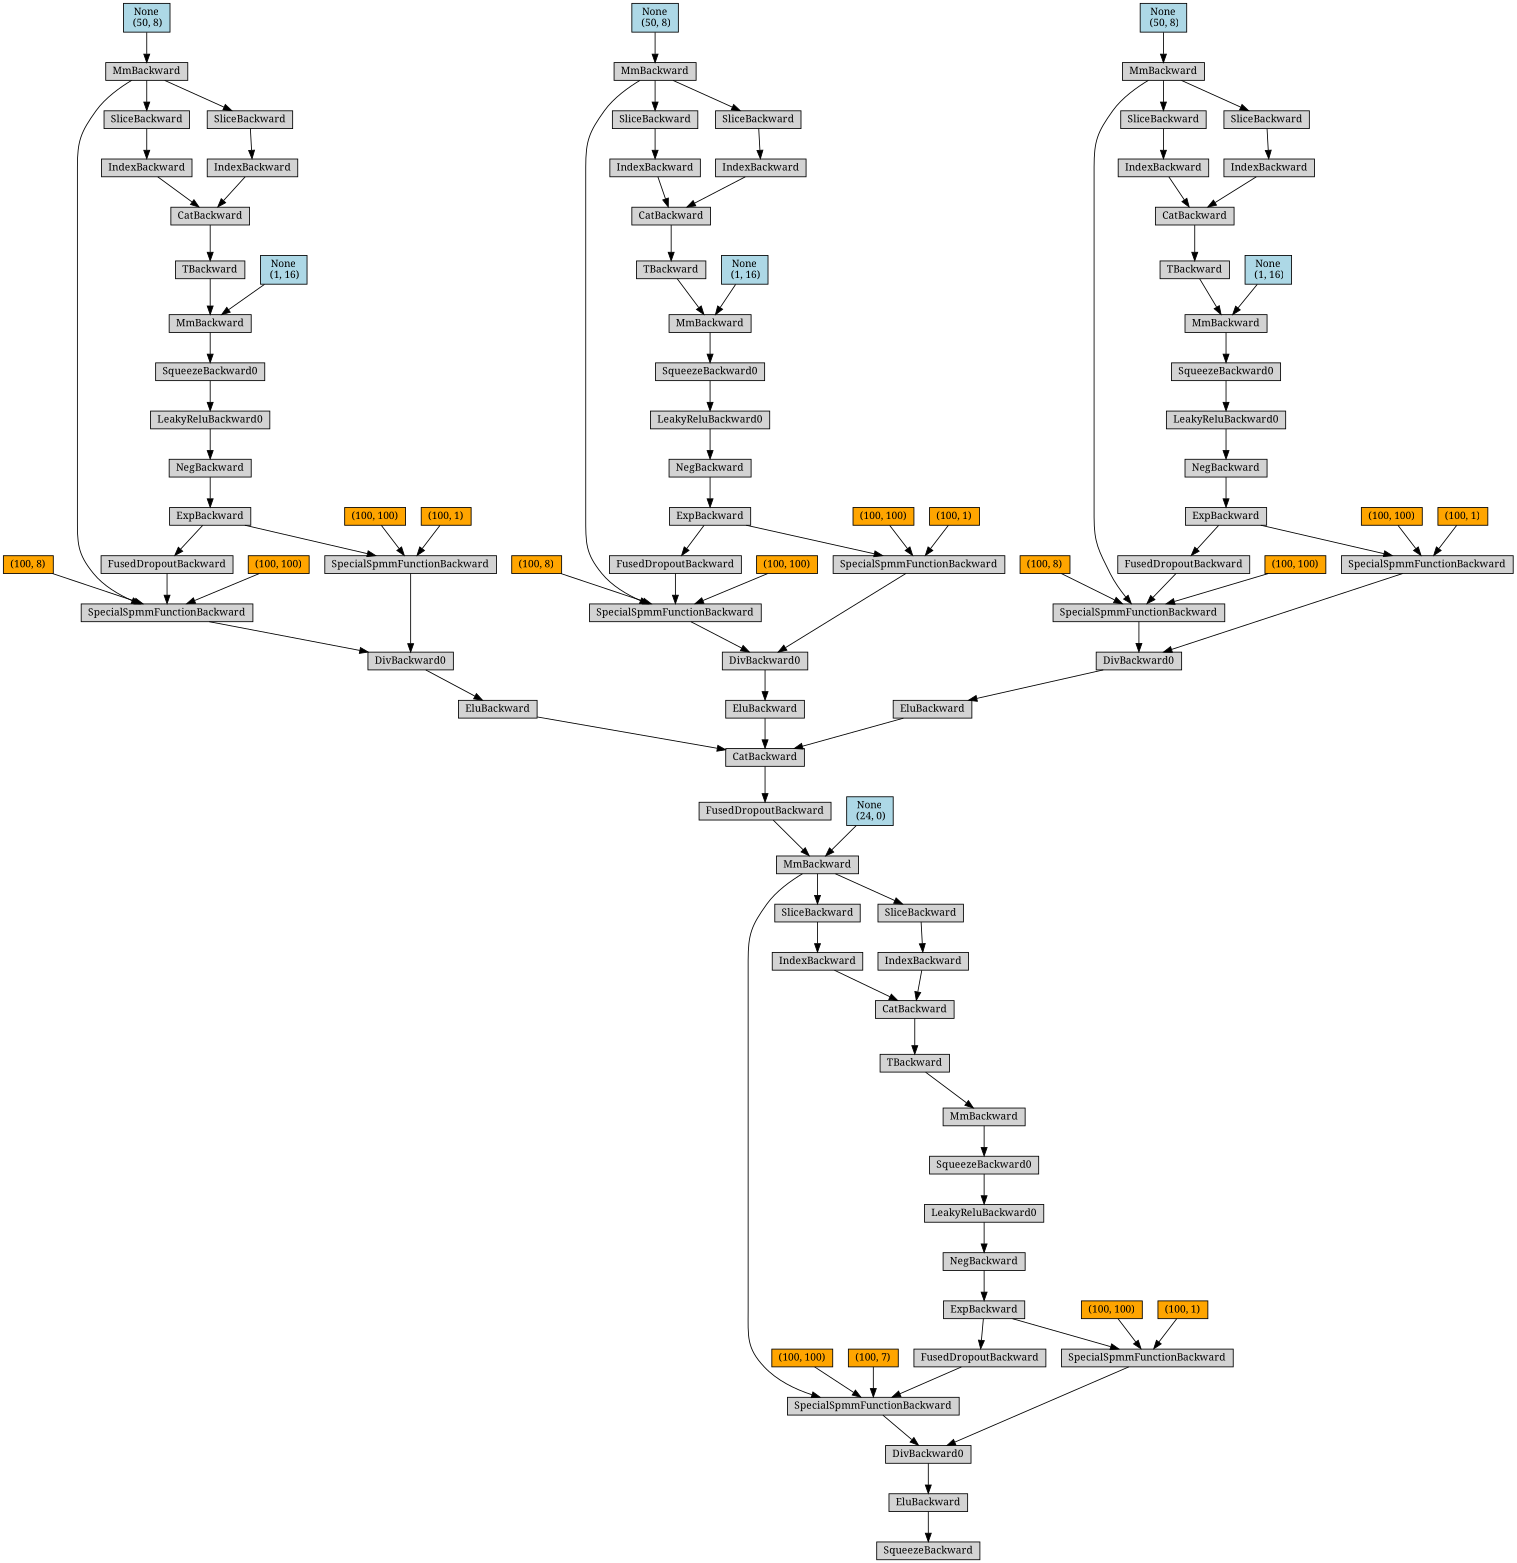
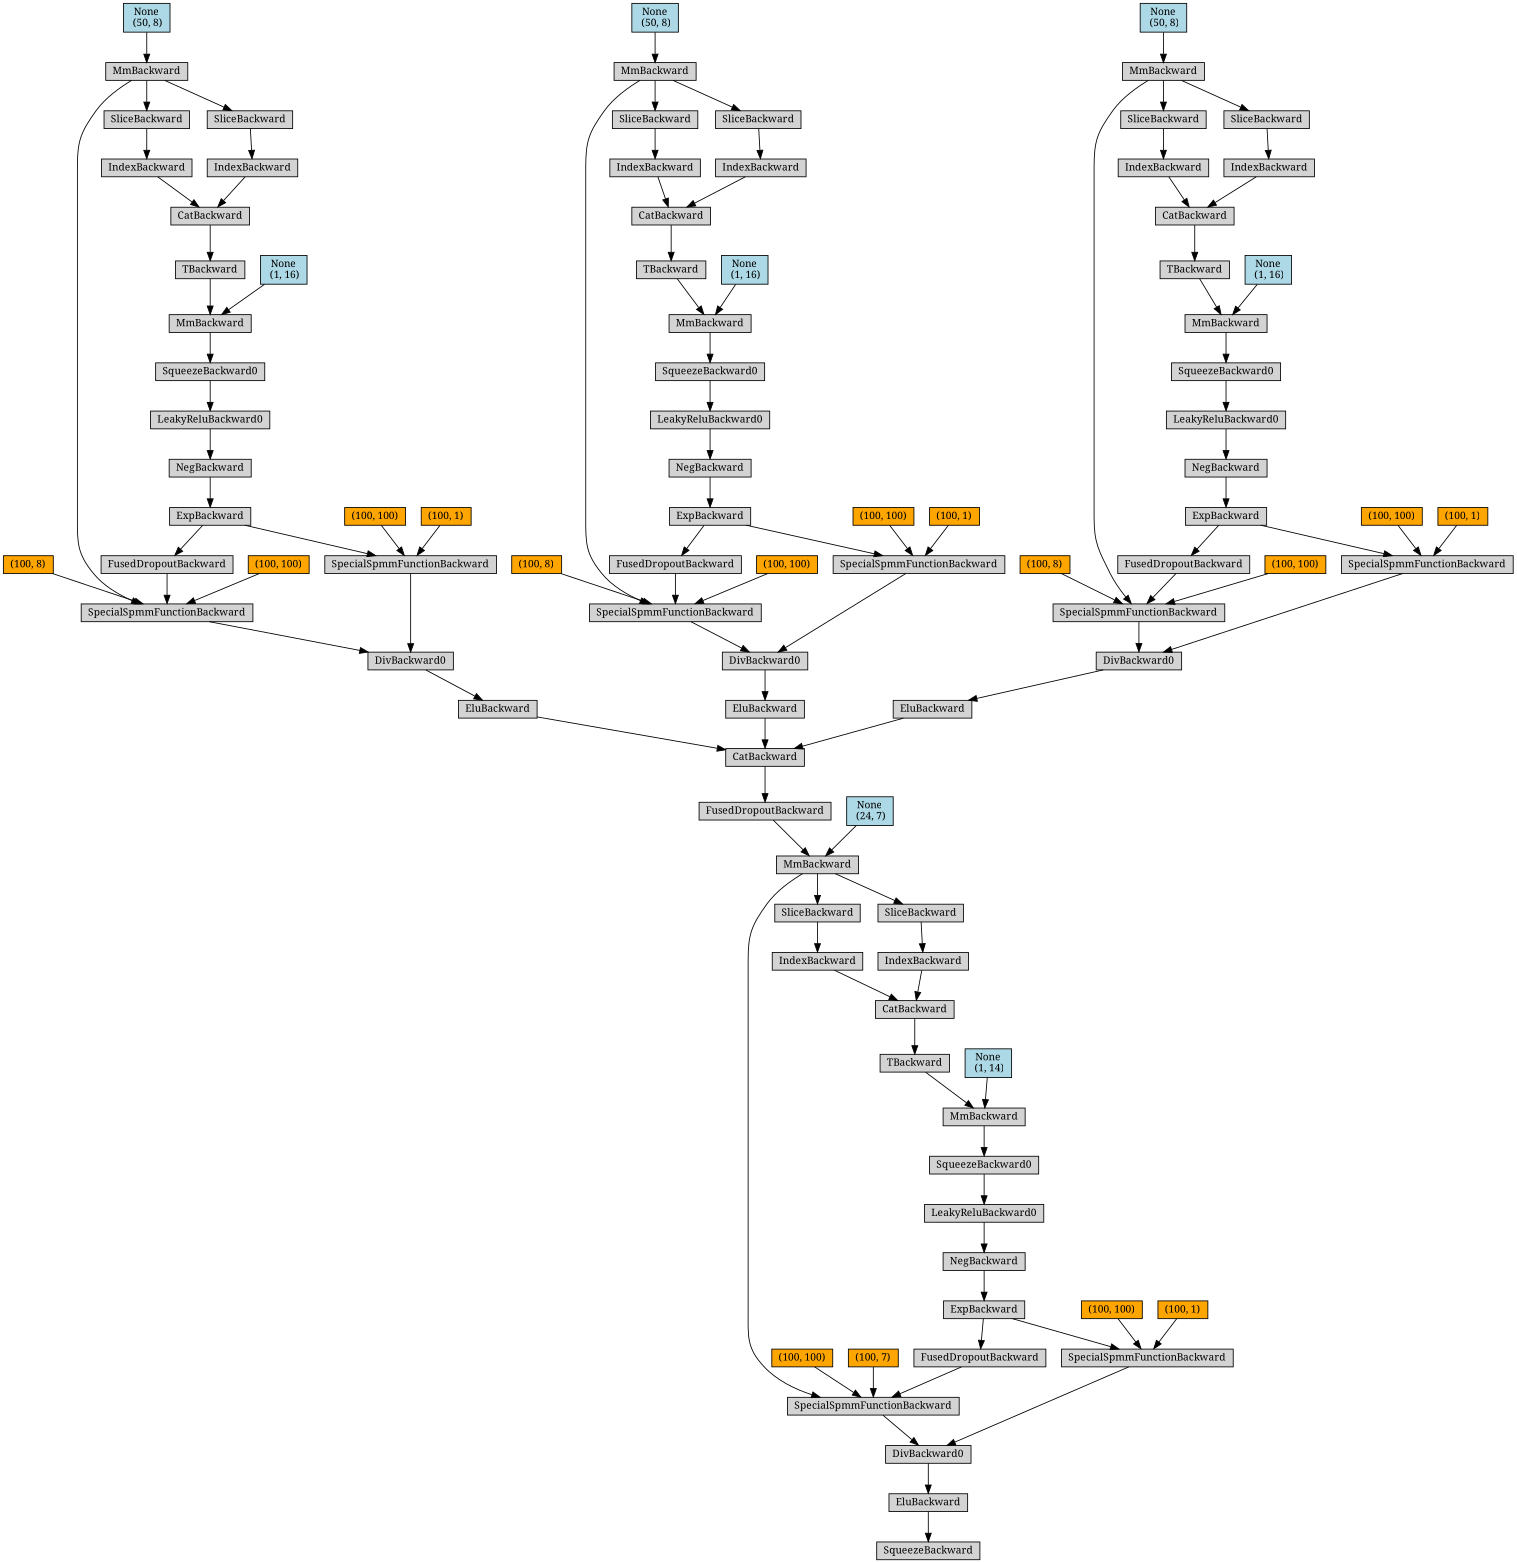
node "None (24, 0)": label "None (24, 0)" -> "None (24, 7)"
node "None (1, 14)": added
